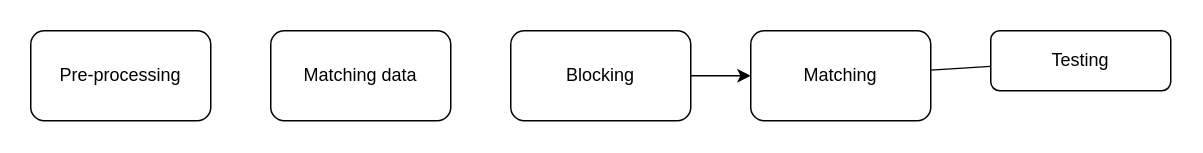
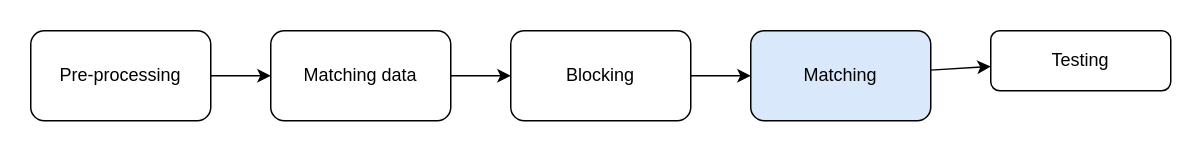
edge "Testing" -- "Matching": arrowhead none -> classic
edge "Pre-processing" -> "Matching data": added
edge "Matching data" -> "Blocking": added
node "Matching": fillcolor #ffffff -> #dae8fc
